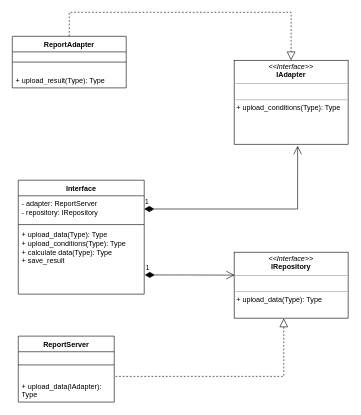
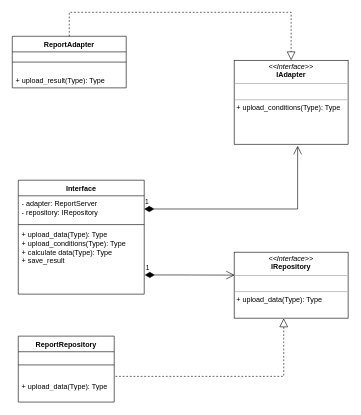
node "ReportServer": label "ReportServer" -> "ReportRepository"
node "+ upload_data(IAdapter): Type": label "+ upload_data(IAdapter): Type" -> "+ upload_data(Type): Type"
